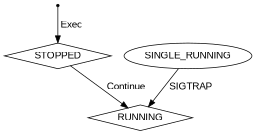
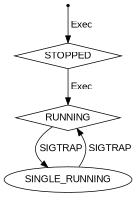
edge "STOPPED" -> "RUNNING": label " Continue " -> " Exec "
edge "RUNNING" -> "SINGLE_RUNNING": added, label "SIGTRAP"
